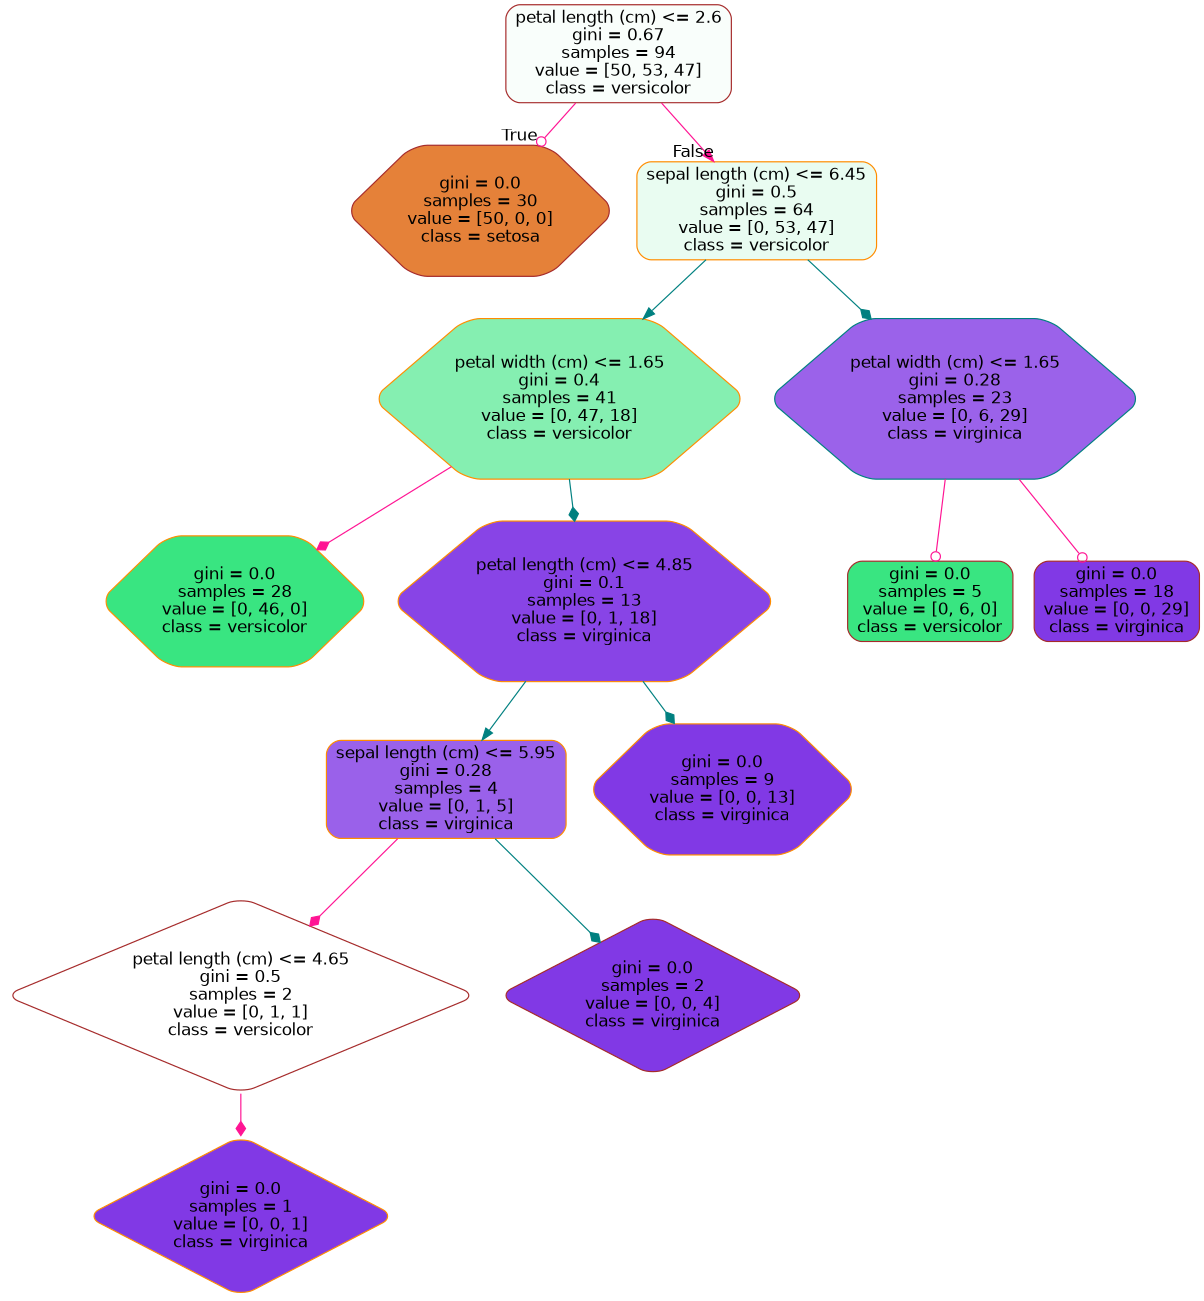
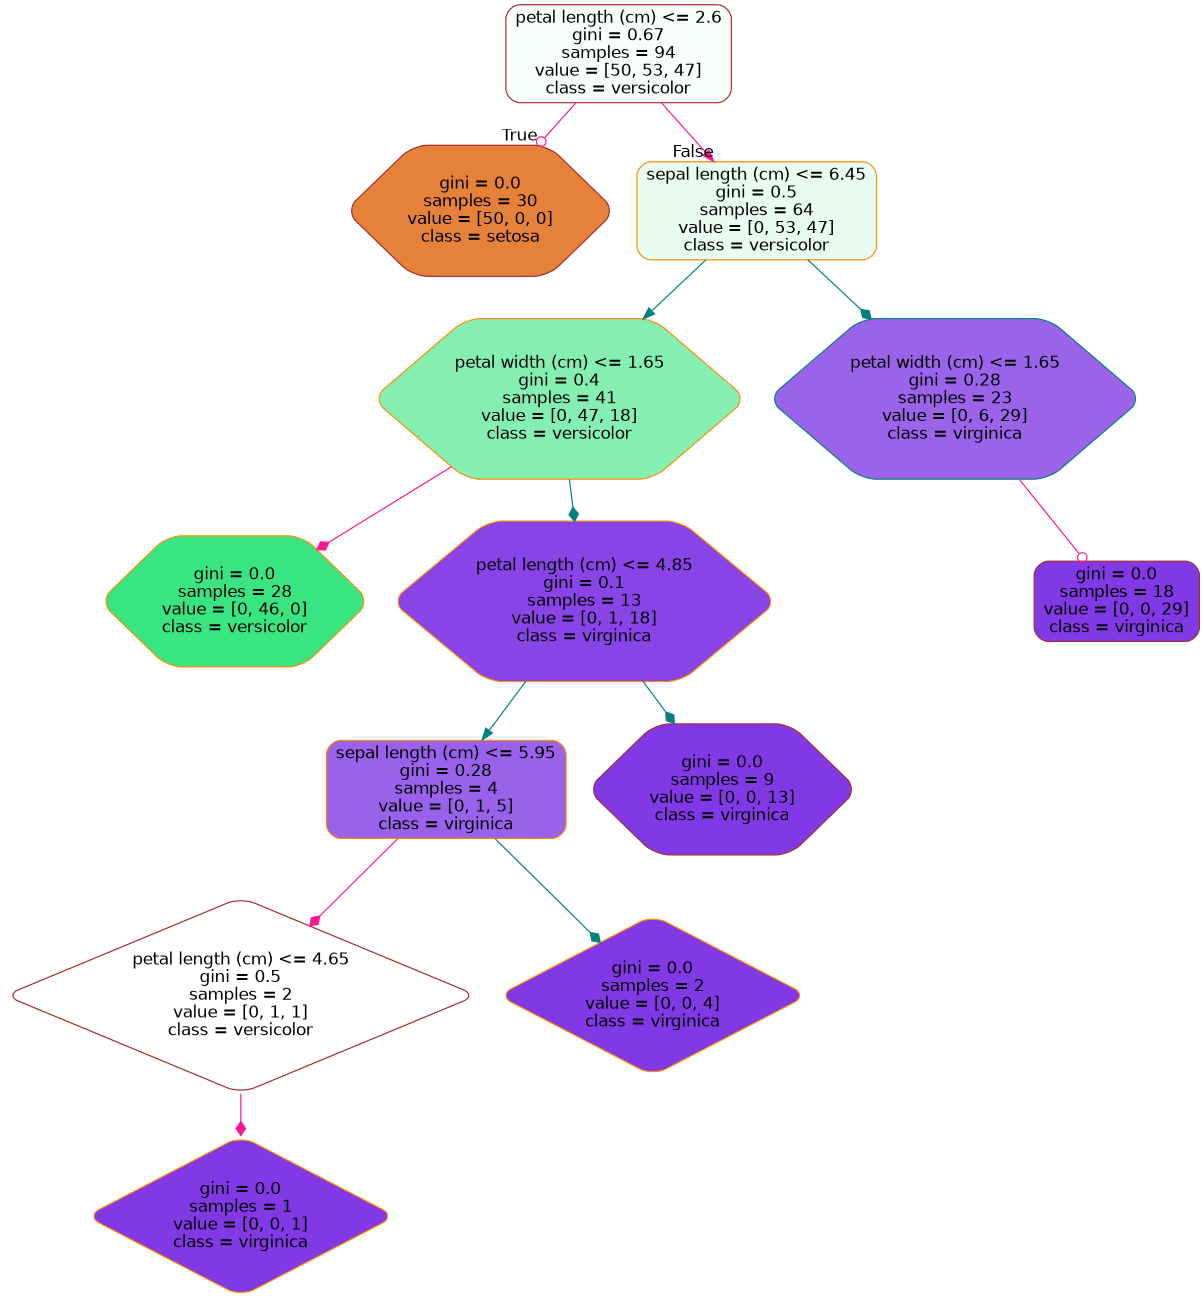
node "gini = 0.0 samples = 5 value = [0, 6, 0] class = versicolor": removed
node "gini = 0.0 samples = 9 value = [0, 0, 13] class = virginica": color darkorange -> brown
node "gini = 0.0 samples = 2 value = [0, 0, 4] class = virginica": color brown -> darkorange
